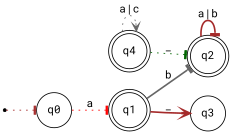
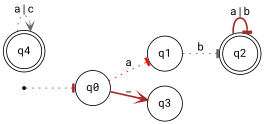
edge "q4" -> "q2": removed, label "_"
edge "q1" -> "q2": style bold -> dotted
node "q1": shape doublecircle -> circle
edge "q1" -> "q3": now "q0" -> "q3"
